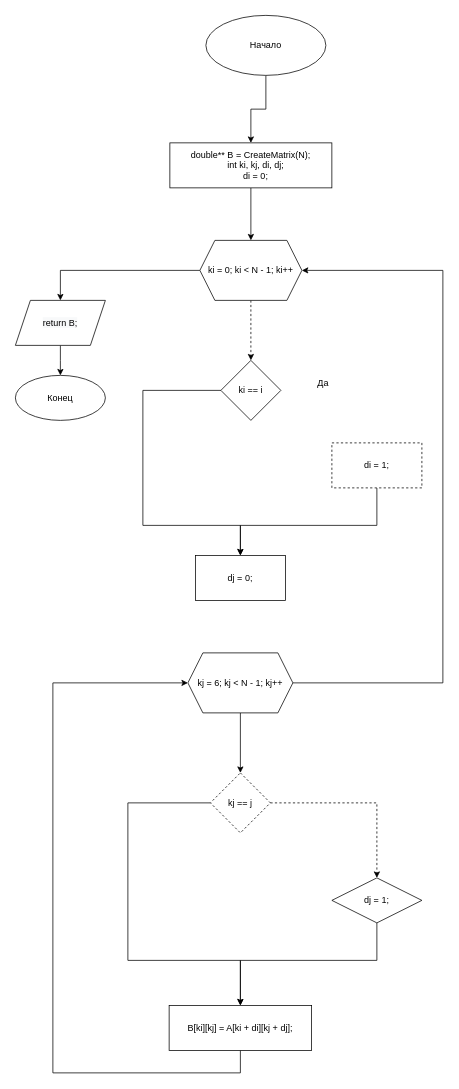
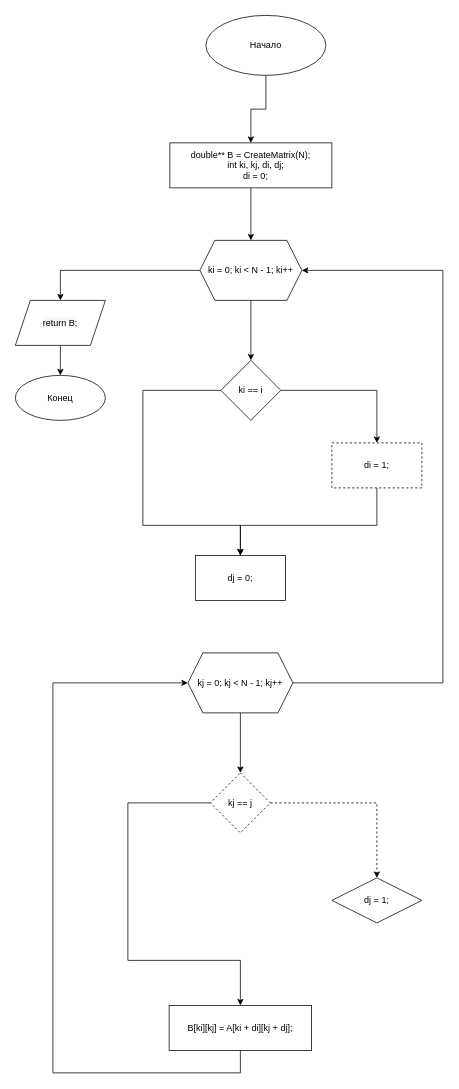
edge "ki = 0; ki < N - 1; ki++" -> "ki == i": style dashed -> solid
node "Да": removed
edge "ki == i" -> "di = 1;": added
node "kj = 6; kj < N - 1; kj++": label "kj = 6; kj < N - 1; kj++" -> "kj = 0; kj < N - 1; kj++"
edge "dj = 1;" -> "B[ki][kj] = A[ki + di][kj + dj];": removed
